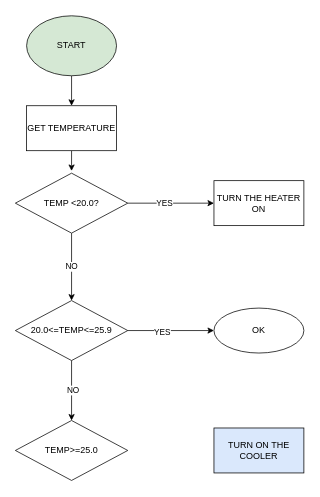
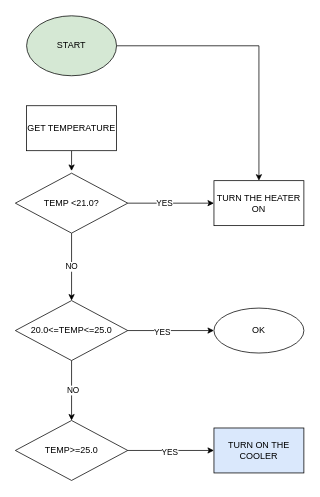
edge "START" -> "GET TEMPERATURE": now "START" -> "TURN THE HEATER ON"
node "TEMP <20.0?": label "TEMP <20.0?" -> "TEMP <21.0?"
node "20.0<=TEMP<=25.9": label "20.0<=TEMP<=25.9" -> "20.0<=TEMP<=25.0"
edge "TEMP>=25.0" -> "TURN ON THE COOLER": added, label "YES"
